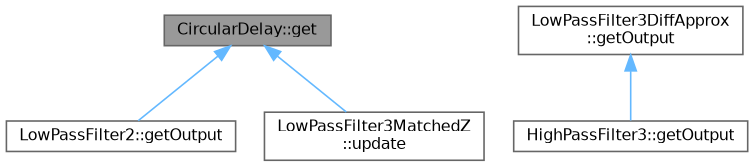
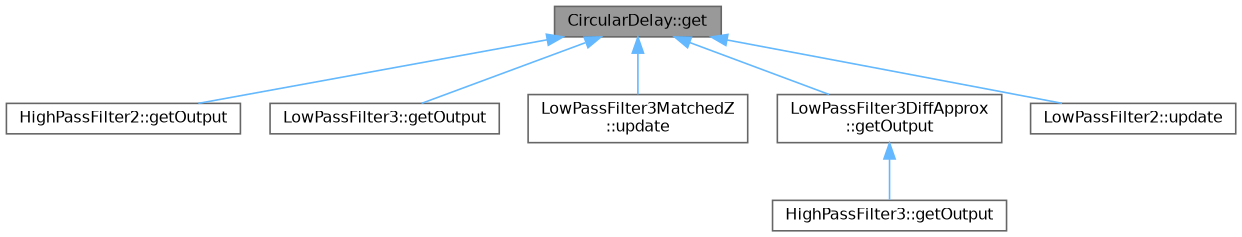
edge "LowPassFilter3DiffApprox ::getOutput" -> "CircularDelay::get": added
node "LowPassFilter3::getOutput": added
node "LowPassFilter2::update": added
node "LowPassFilter2::getOutput": label "LowPassFilter2::getOutput" -> "HighPassFilter2::getOutput"
